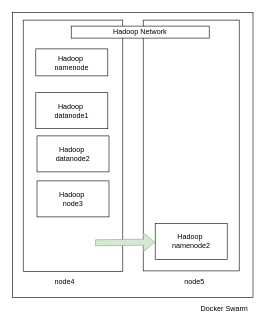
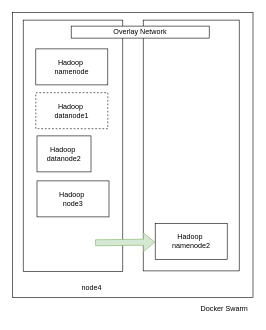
node "Hadoop Network": label "Hadoop Network" -> "Overlay Network"
node "Hadoop namenode": size 72x27 -> 72x36
node "Hadoop datanode1": style solid -> dashed
node "Hadoop datanode2": size 72x36 -> 54x36
node "node4": moved (64, 282) -> (91, 288)
node "node5": removed
